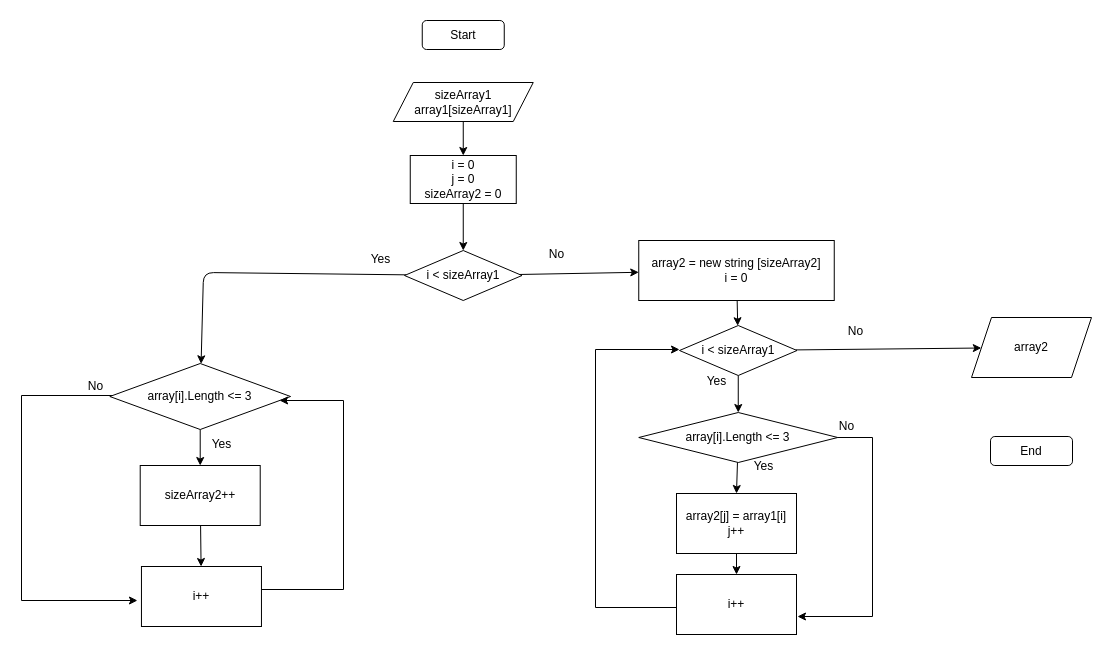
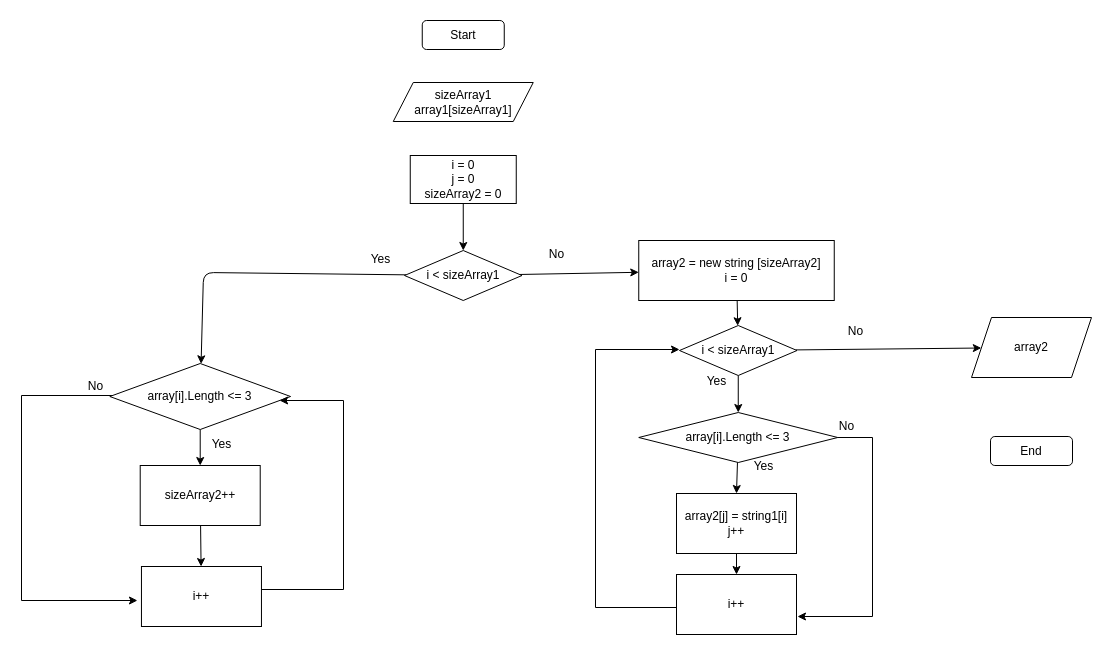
edge "sizeArray1 array1[sizeArray1]" -> "i = 0 j = 0 sizeArray2 = 0": removed
node "array2[j] = array1[i] j++": label "array2[j] = array1[i] j++" -> "array2[j] = string1[i] j++"
